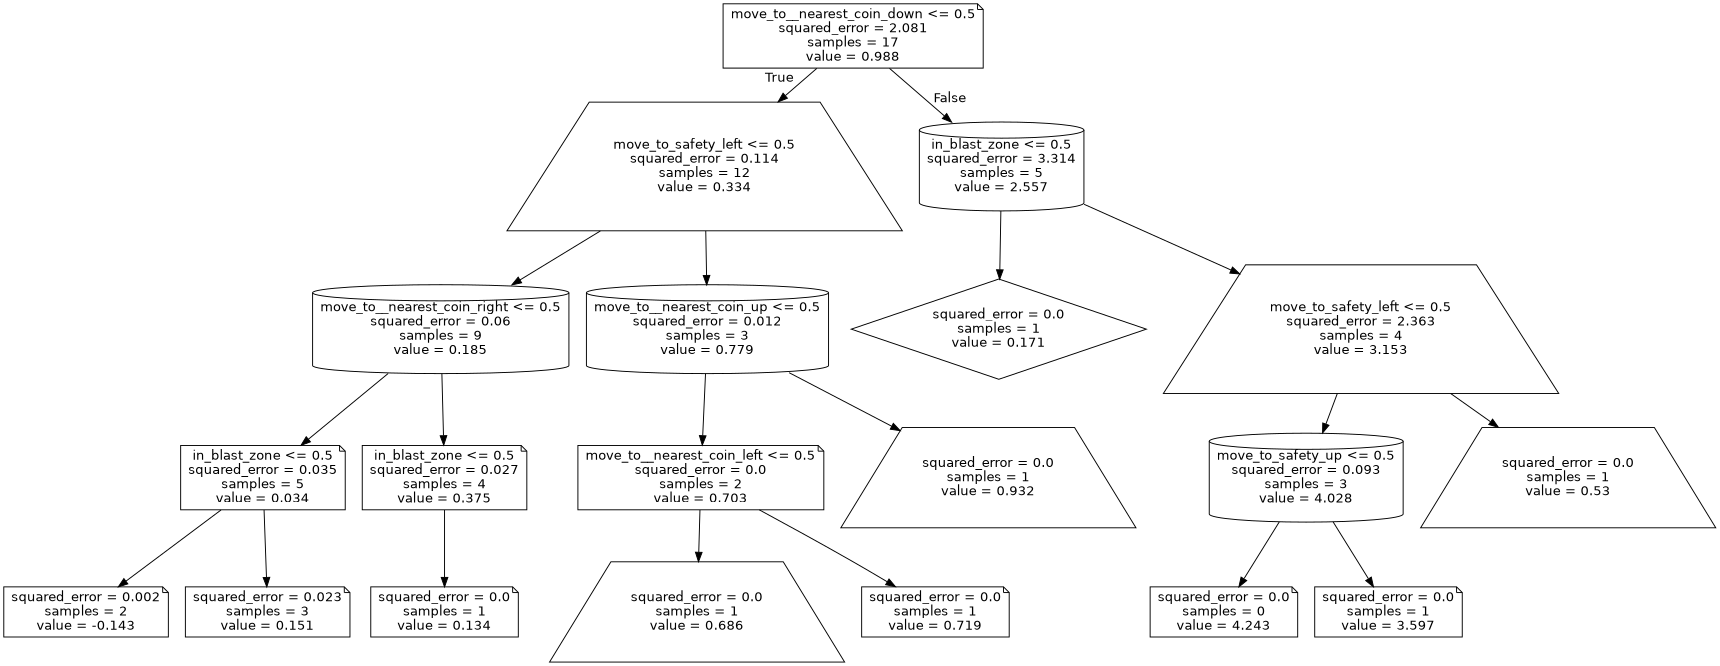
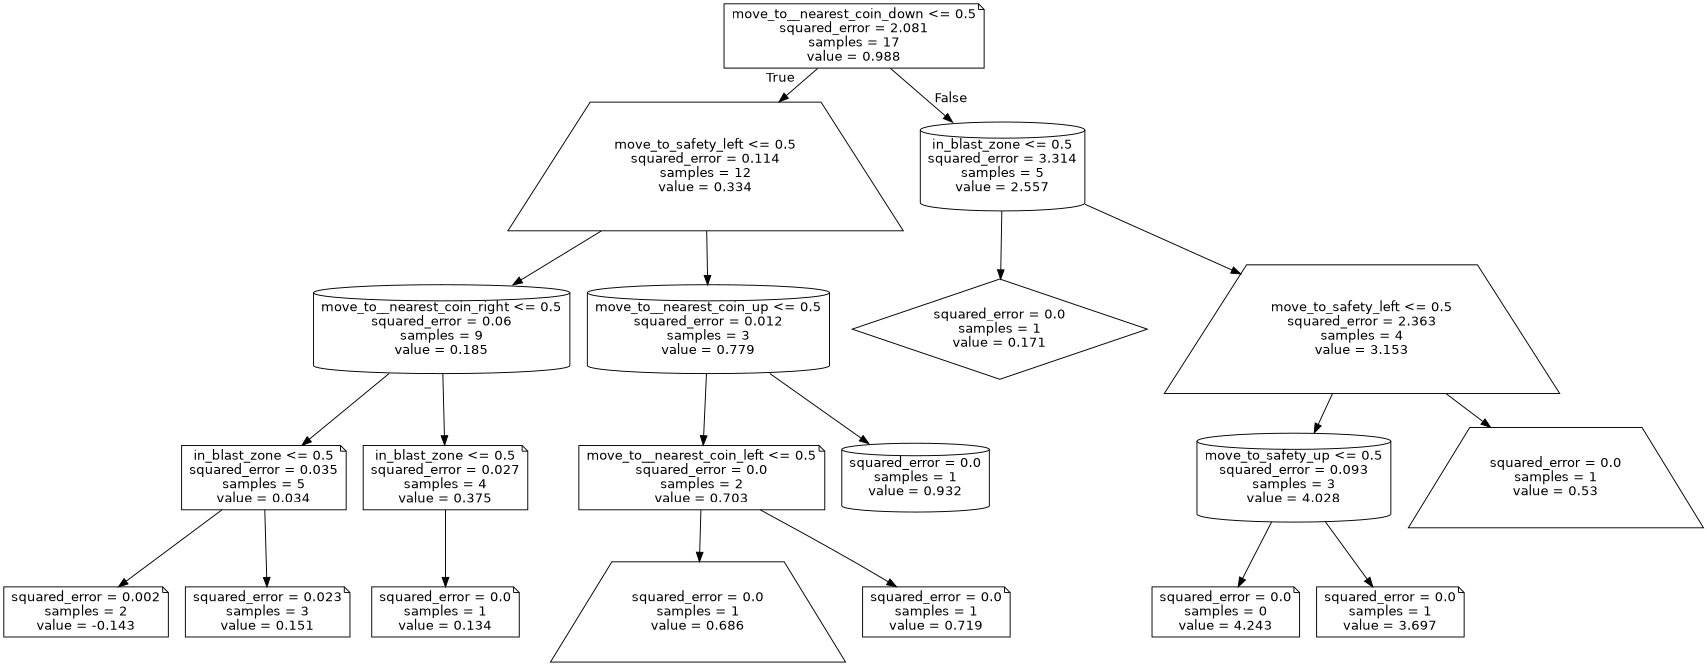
node "squared_error = 0.0 samples = 1 value = 0.932": shape trapezium -> cylinder
node "squared_error = 0.0 samples = 1 value = 3.597": label "squared_error = 0.0 samples = 1 value = 3.597" -> "squared_error = 0.0 samples = 1 value = 3.697"
